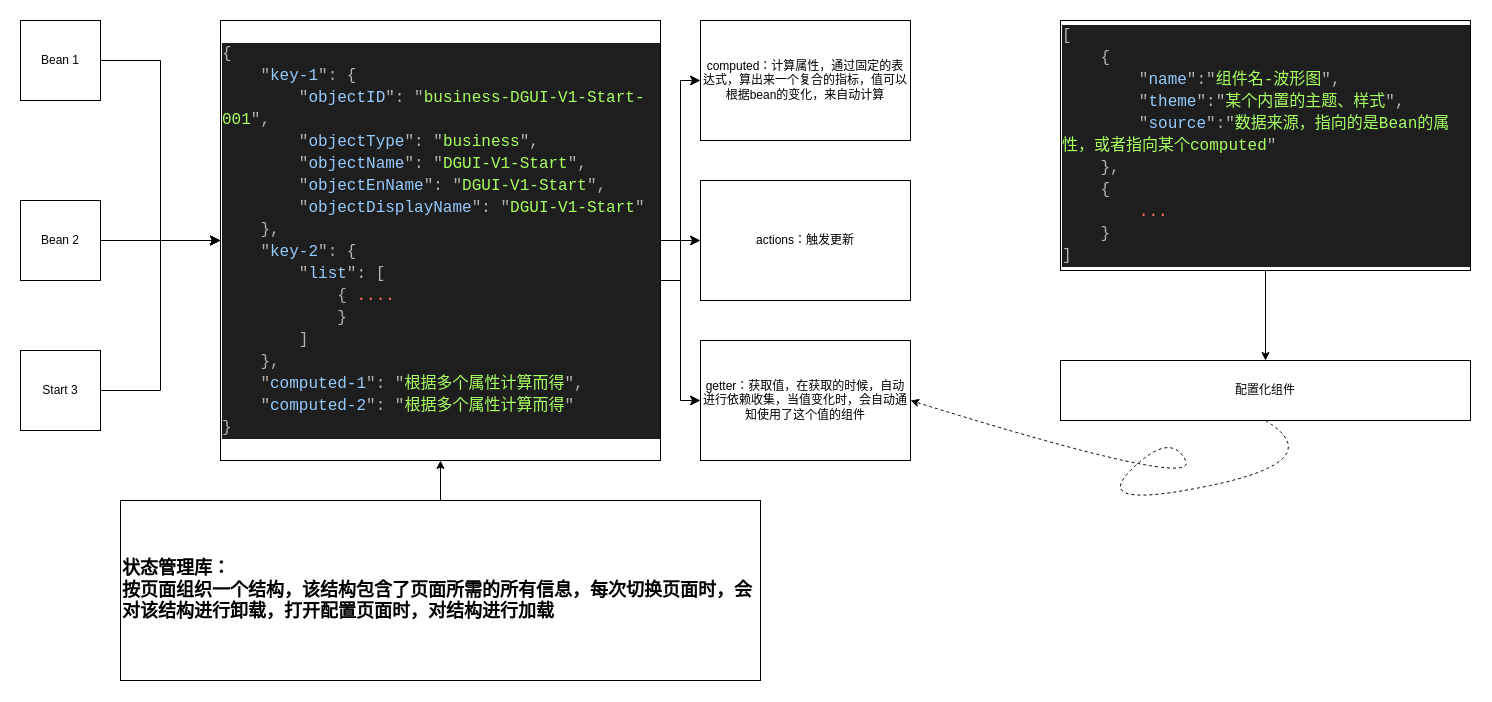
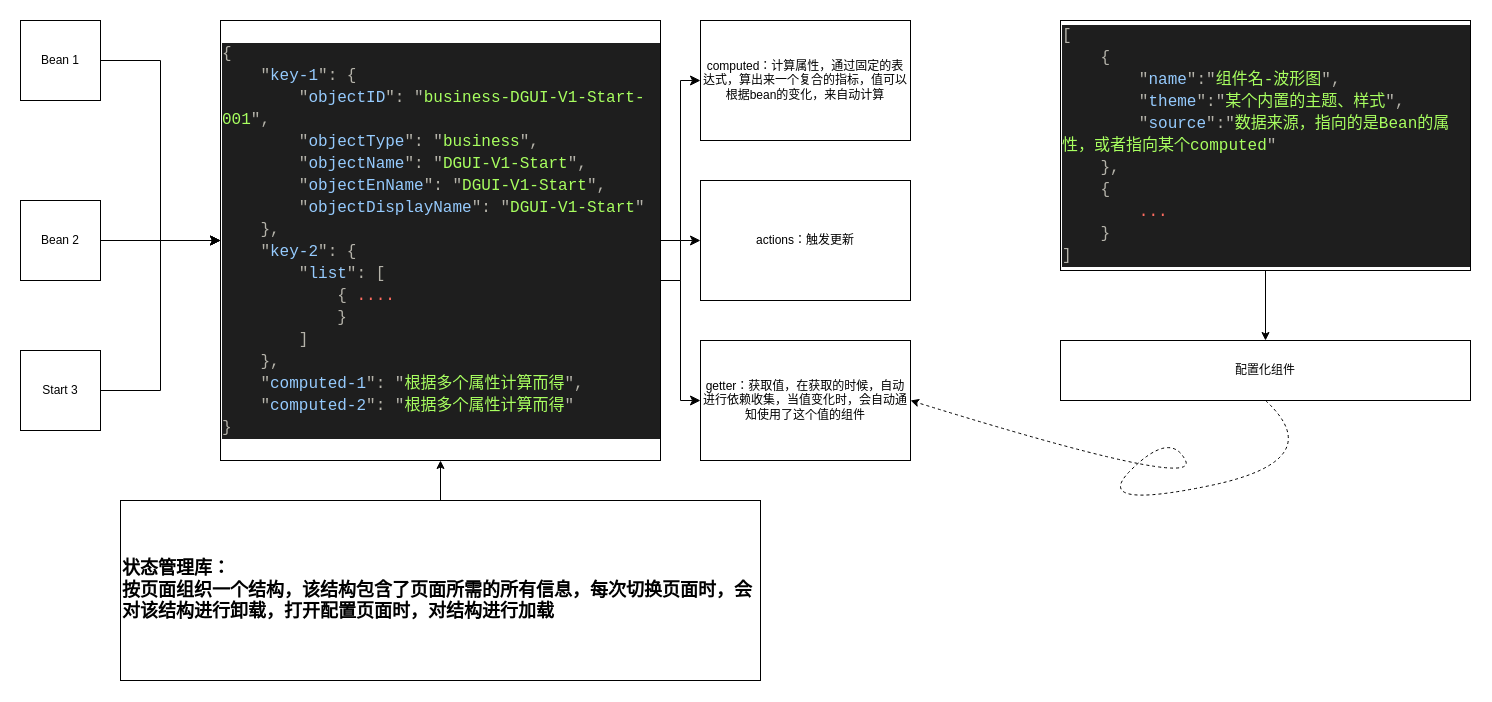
node "配置化组件": moved (1266, 391) -> (1266, 371)
